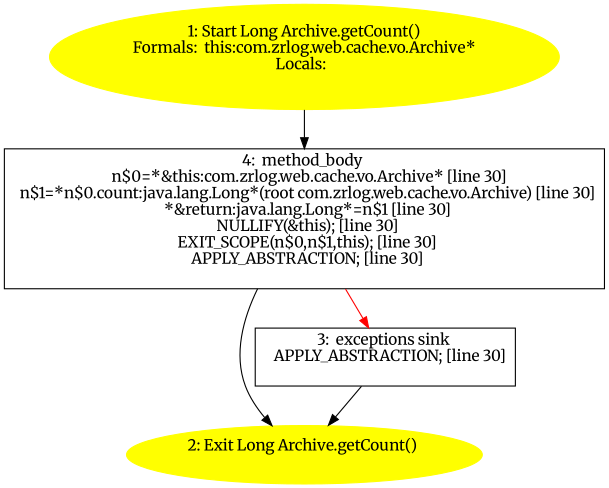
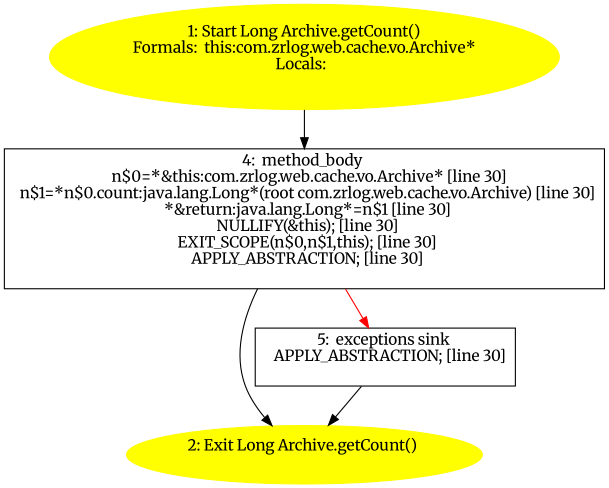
node "3:  exceptions sink APPLY_ABSTRACTION; [line 30]": label "3:  exceptions sink APPLY_ABSTRACTION; [line 30]" -> "5:  exceptions sink APPLY_ABSTRACTION; [line 30]"
